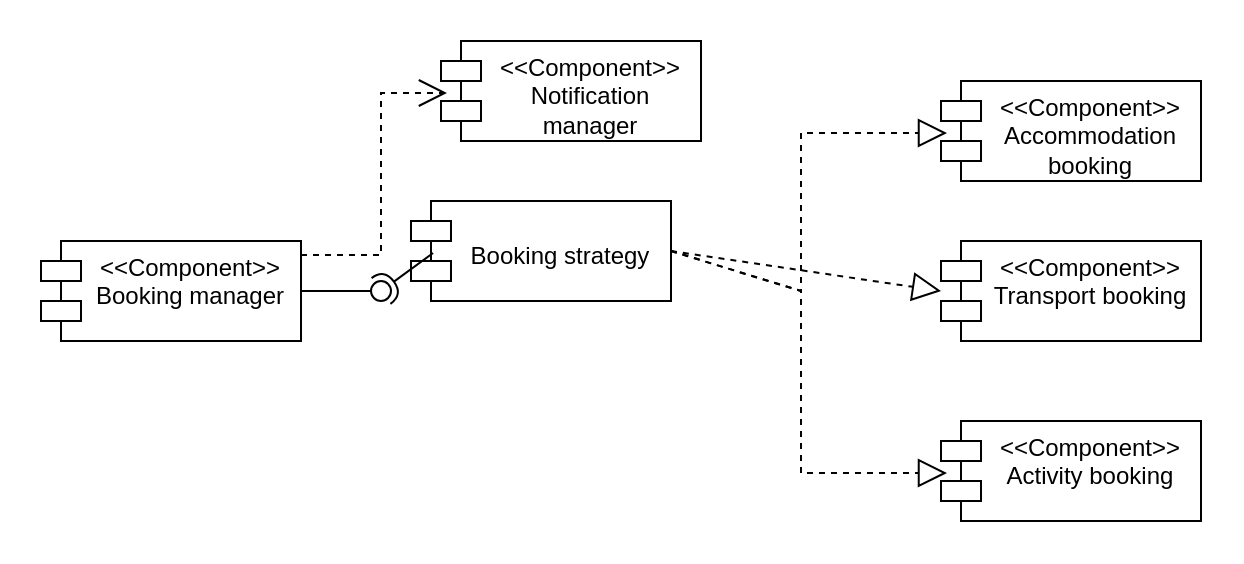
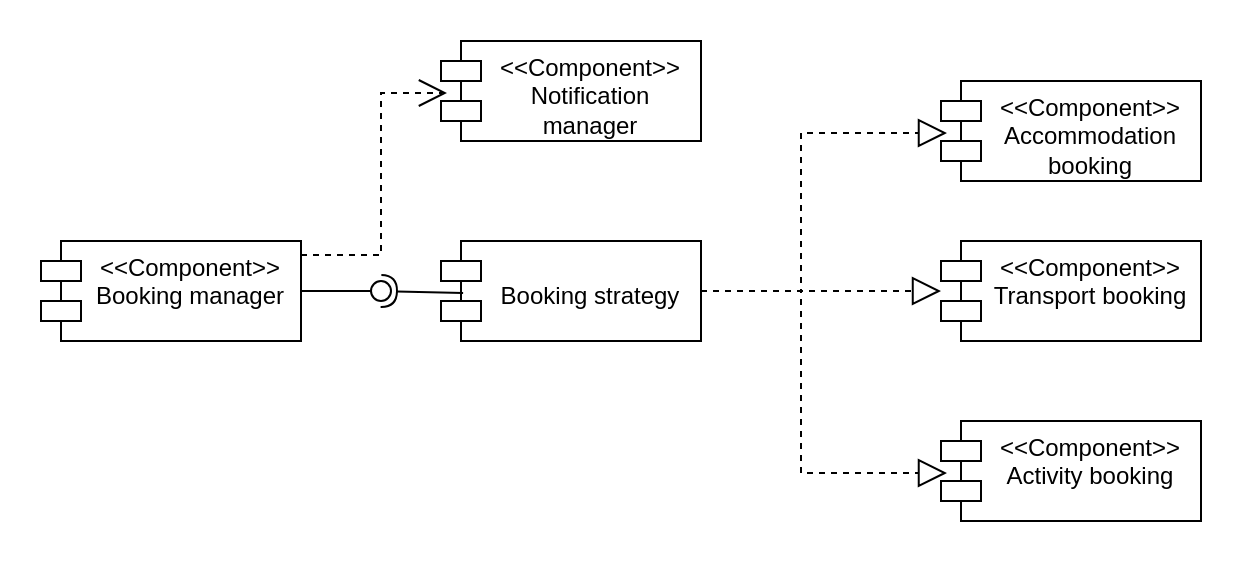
node "Booking strategy": moved (541, 251) -> (571, 291)
